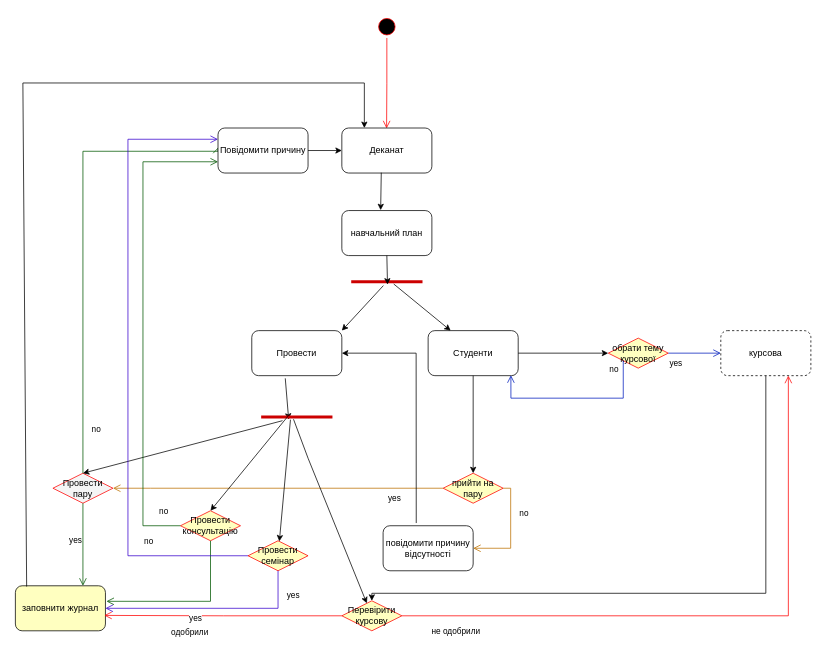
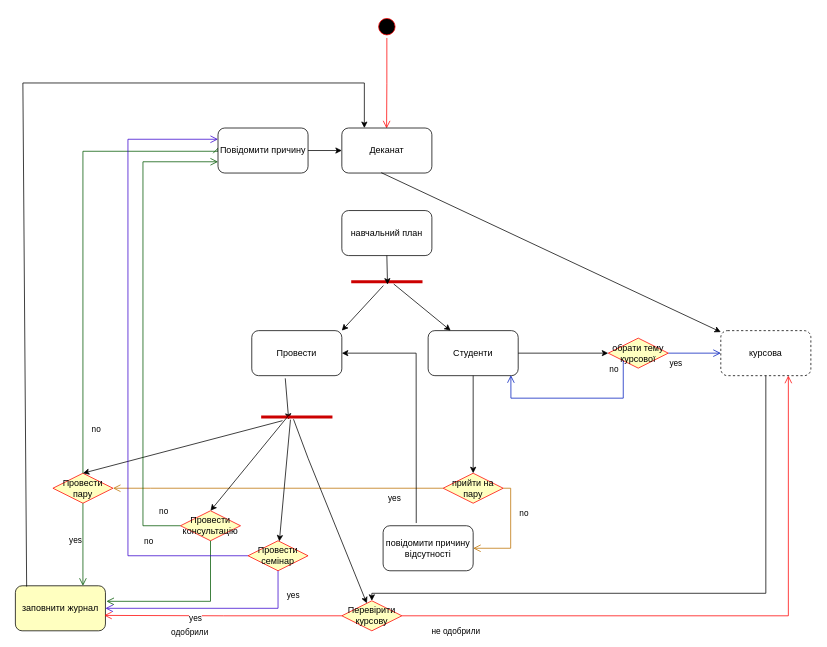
edge "Деканат" -> "навчальний план": now "Деканат" -> "курсова"
node "Провести пару": fillcolor #f5f5f5 -> #ffffc0
